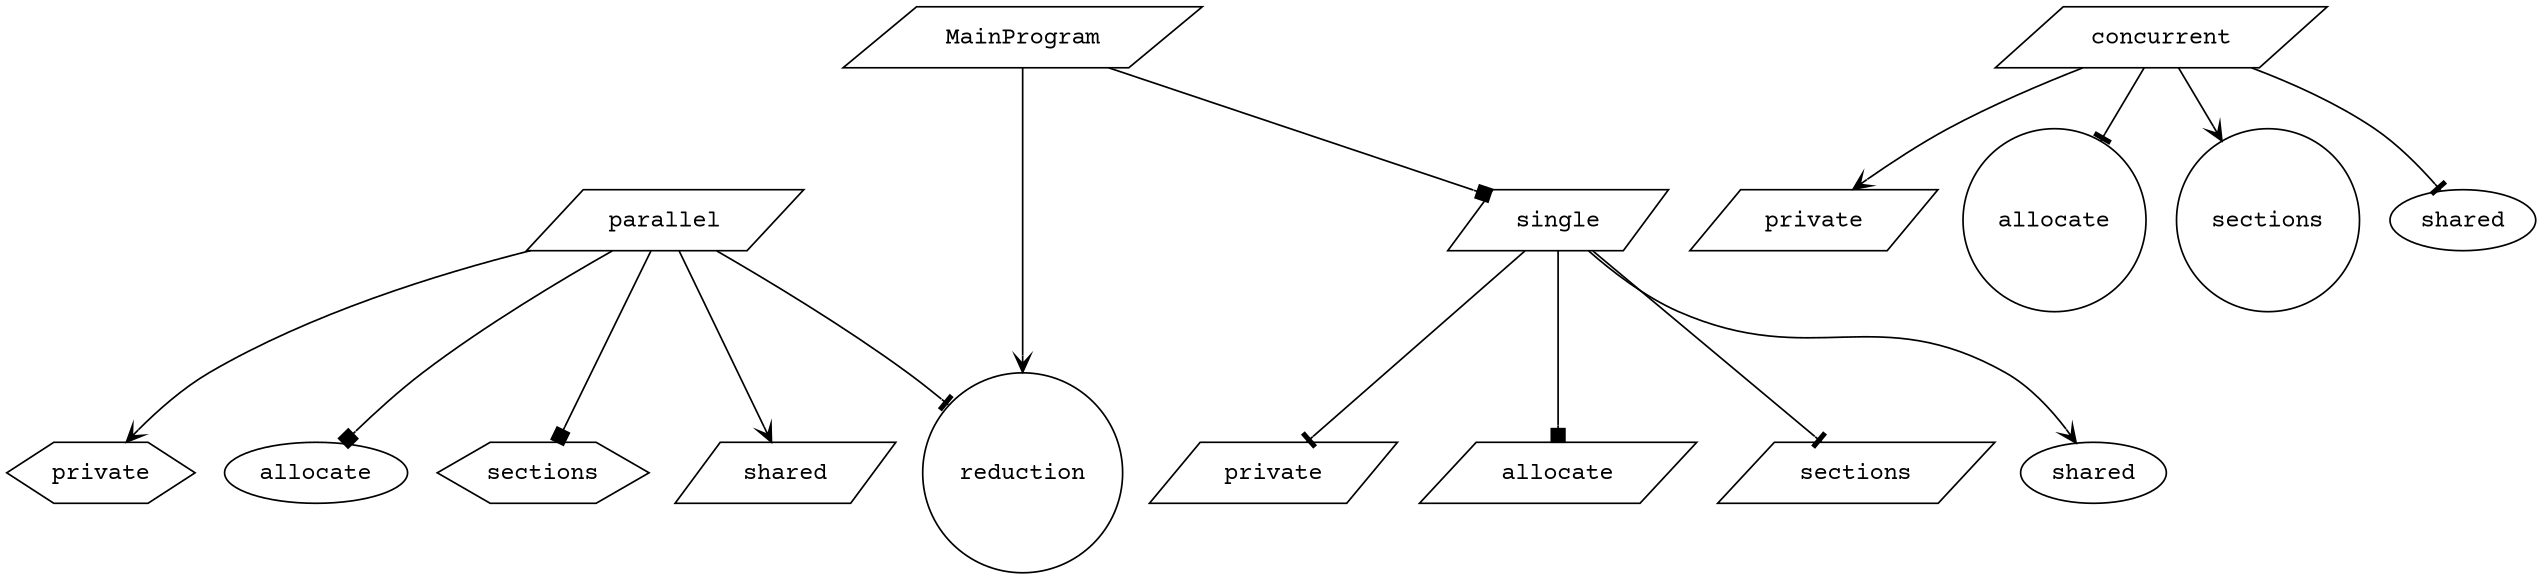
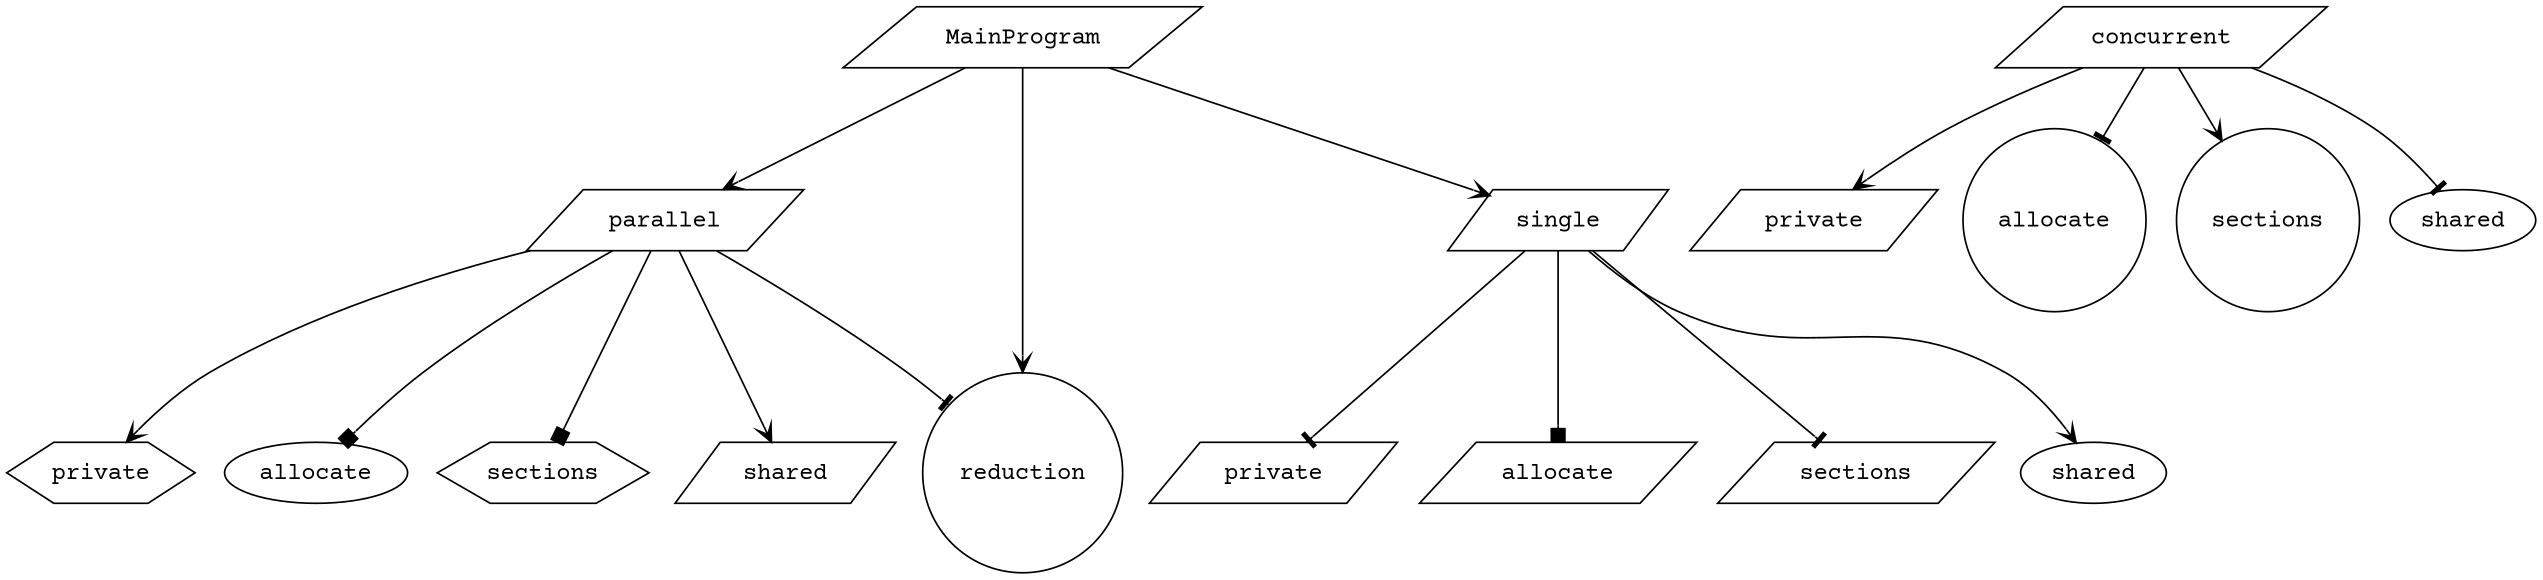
edge "MainProgram" -> "parallel": added
edge "MainProgram" -> "single": arrowhead box -> vee
